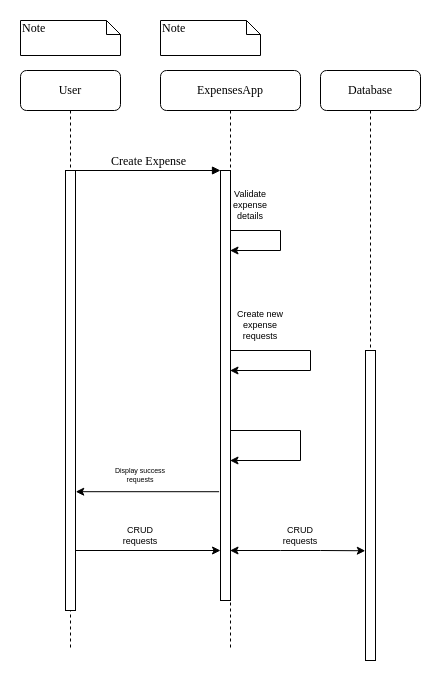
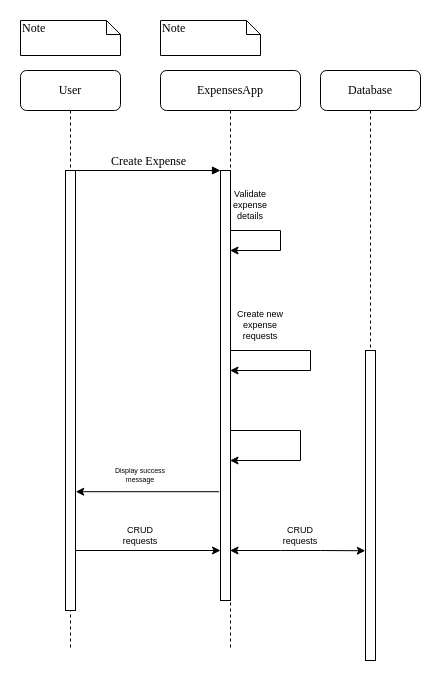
node "Display success requests": label "Display success requests" -> "Display success message"
